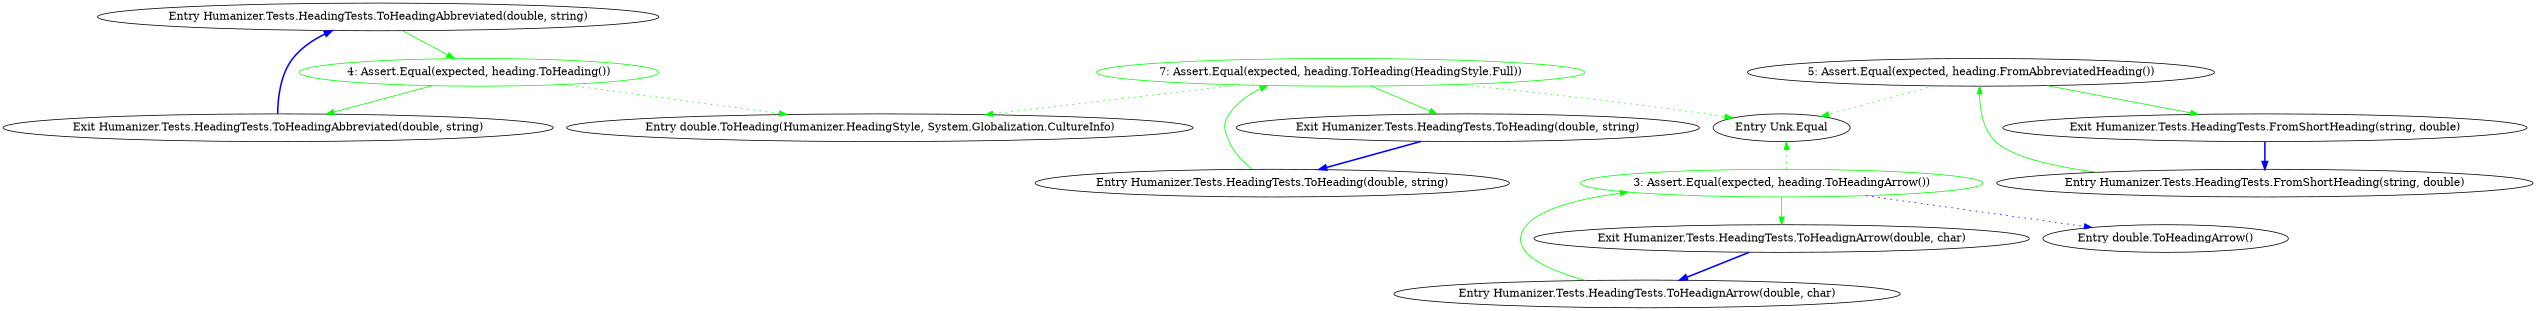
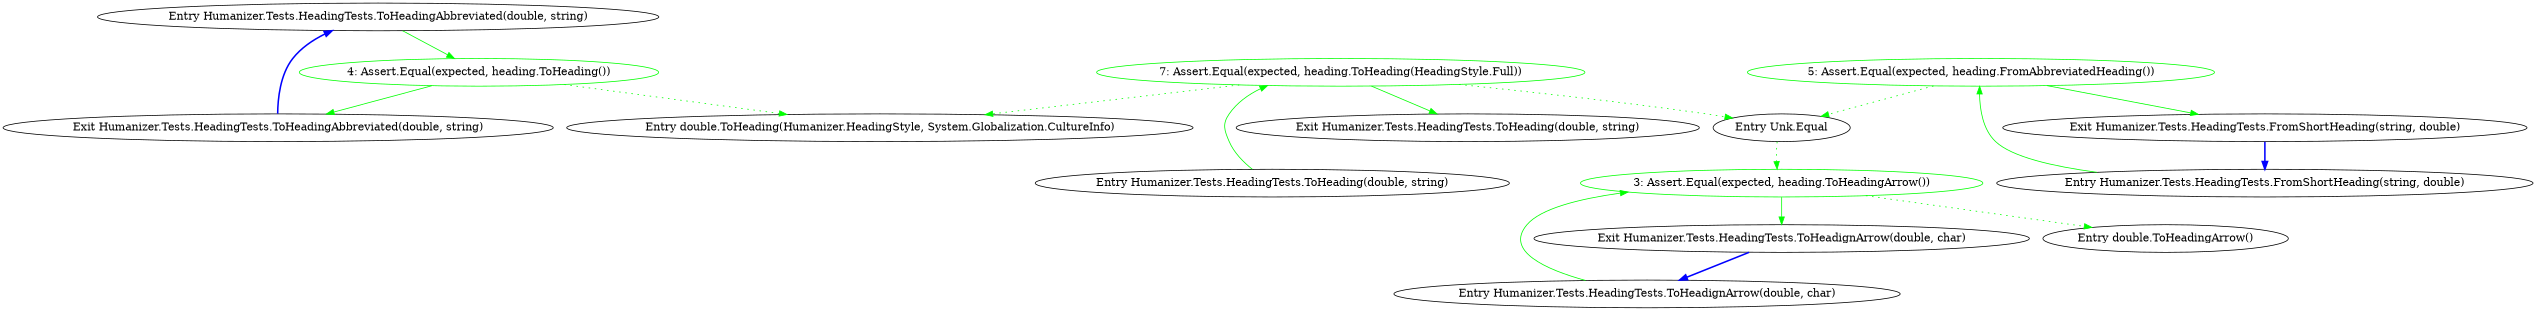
node "5: Assert.Equal(expected, heading.FromAbbreviatedHeading())": color black -> green
edge "Exit Humanizer.Tests.HeadingTests.ToHeading(double, string)" -> "Entry Humanizer.Tests.HeadingTests.ToHeading(double, string)": removed
edge "3: Assert.Equal(expected, heading.ToHeadingArrow())" -> "Entry Unk.Equal": reversed
edge "3: Assert.Equal(expected, heading.ToHeadingArrow())" -> "Entry double.ToHeadingArrow()": color blue -> green
